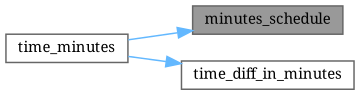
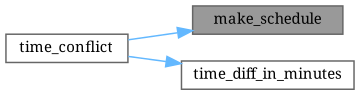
node "minutes_schedule": label "minutes_schedule" -> "make_schedule"
node "time_minutes": label "time_minutes" -> "time_conflict"
